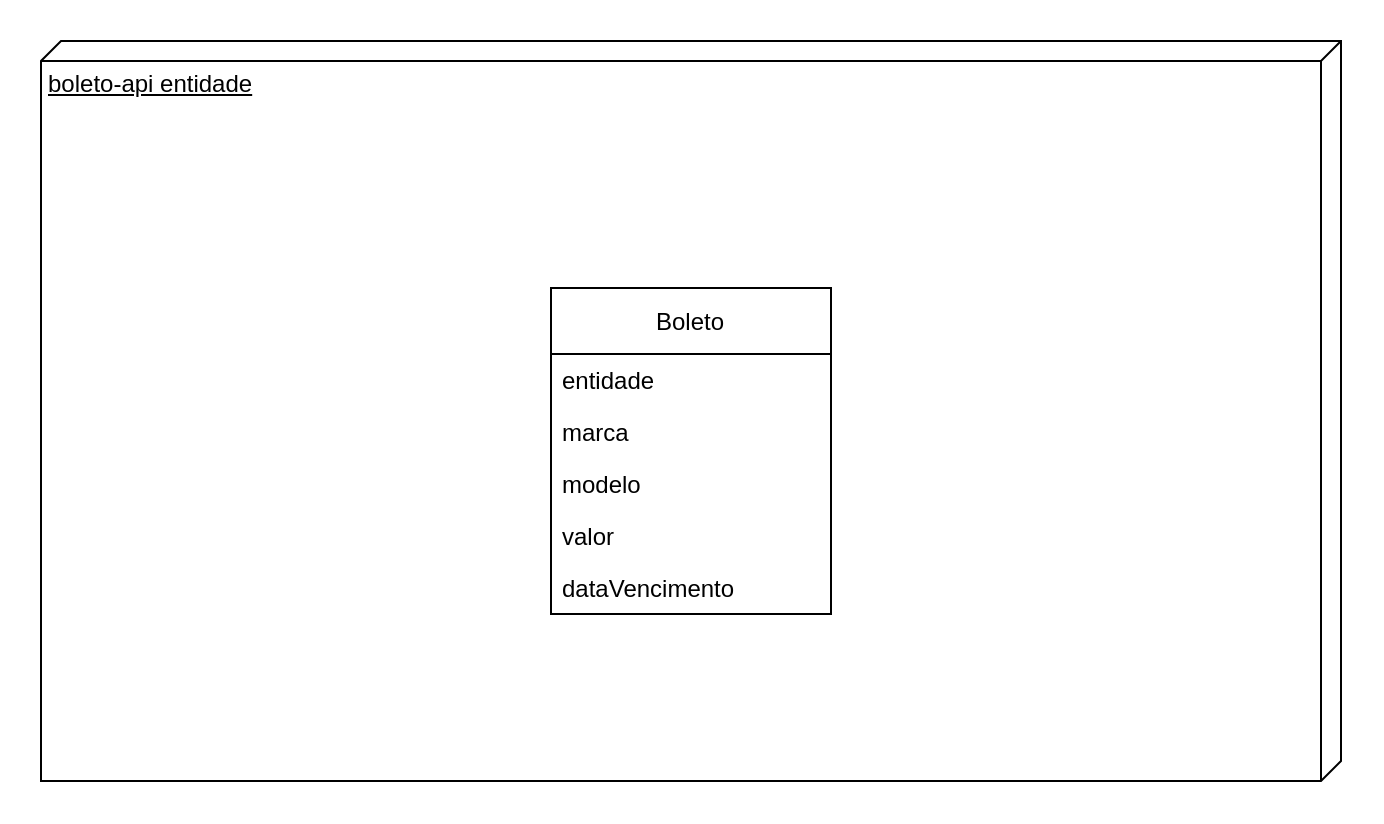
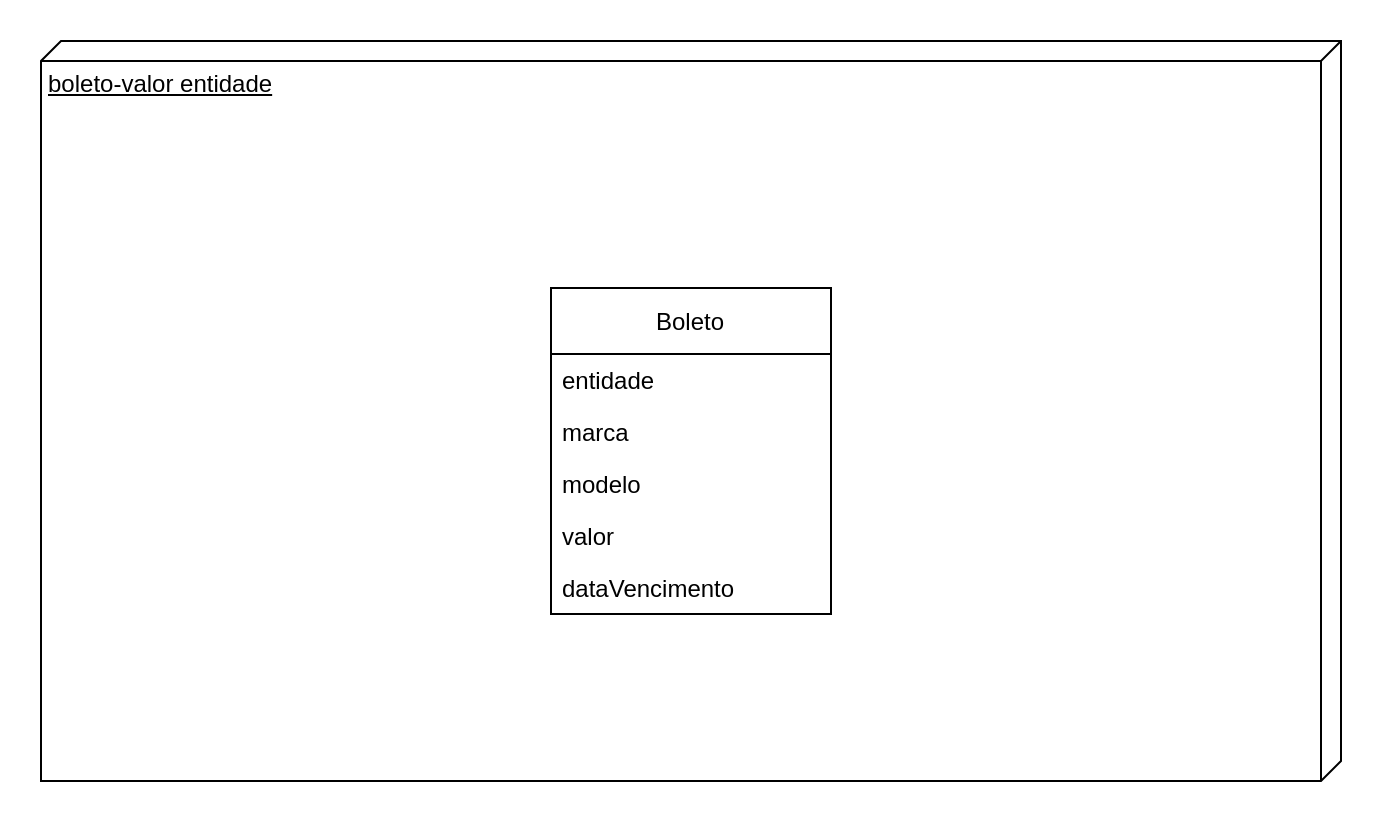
node "boleto-api entidade": label "boleto-api entidade" -> "boleto-valor entidade"
